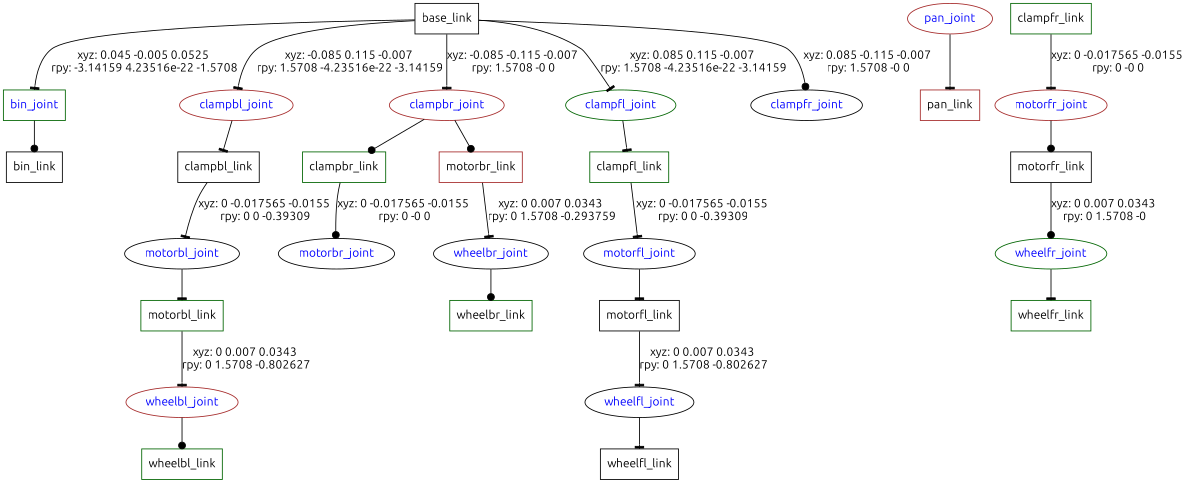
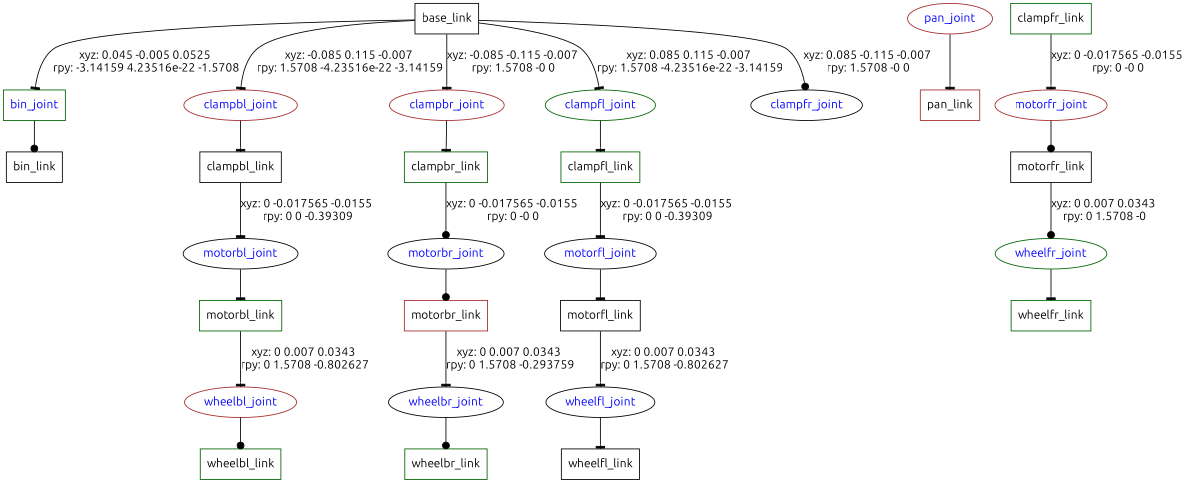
edge "clampbr_joint" -> "motorbr_link": now "motorbr_joint" -> "motorbr_link"
edge "clampbr_joint" -> "clampbr_link": arrowhead dot -> tee
